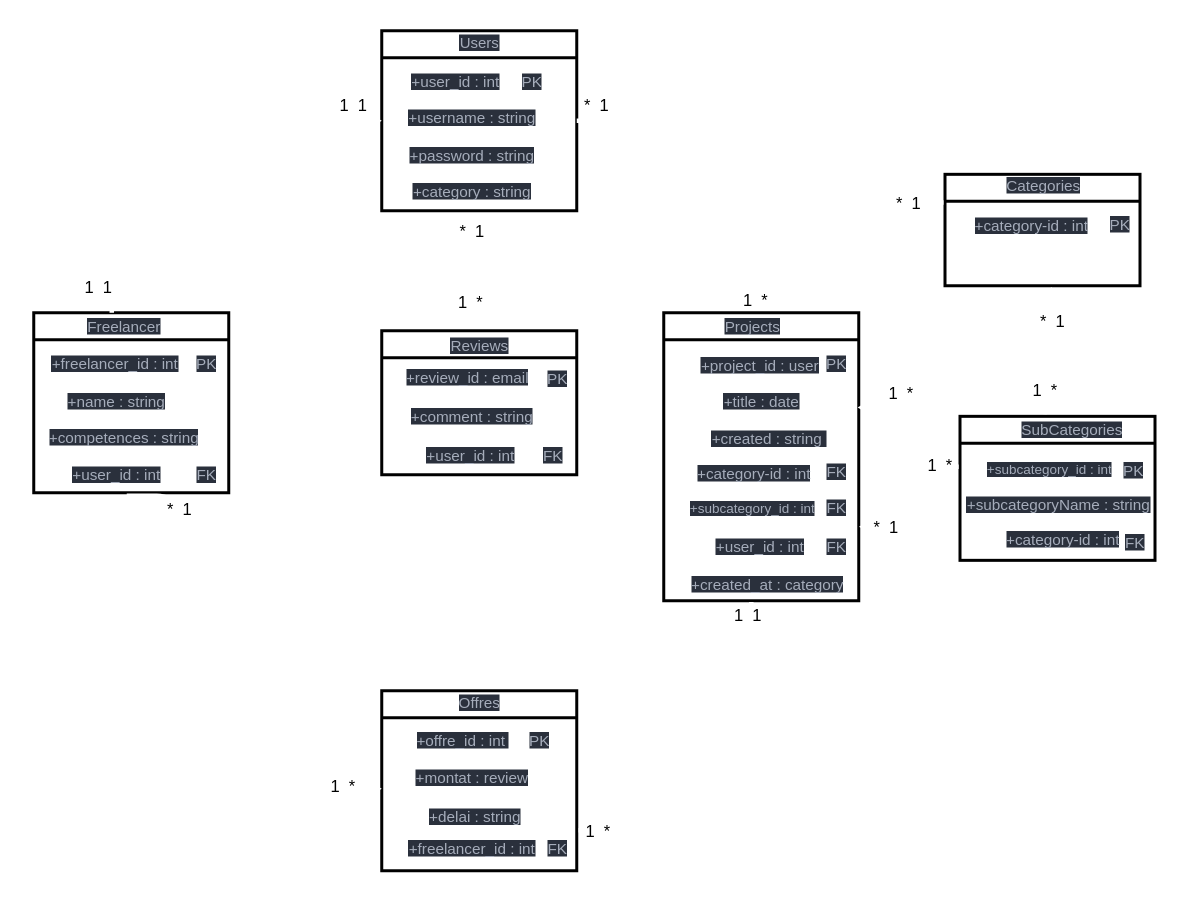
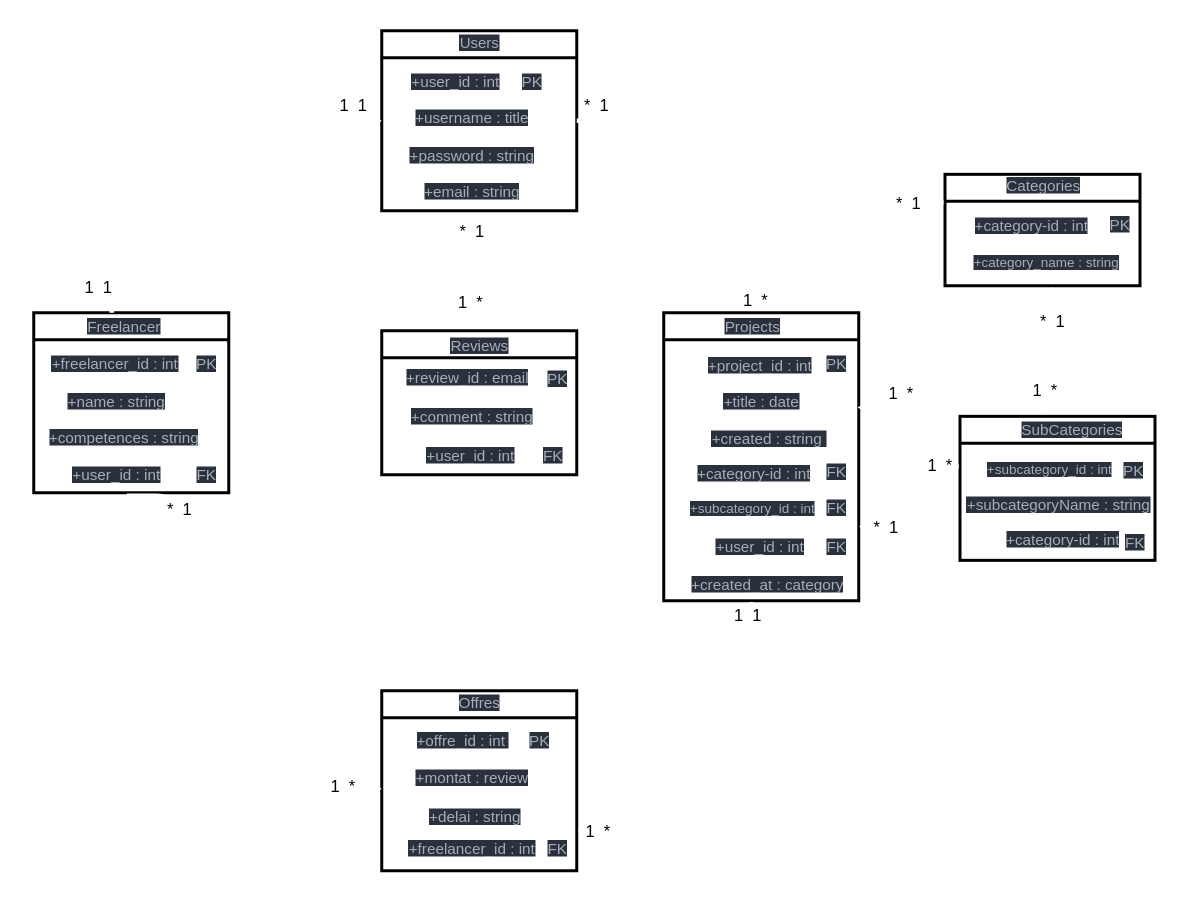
node "+username : string": label "+username : string" -> "+username : title"
node "+category : string": label "+category : string" -> "+email : string"
node "+category_name : string": added
node "+project_id : user": label "+project_id : user" -> "+project_id : int"
